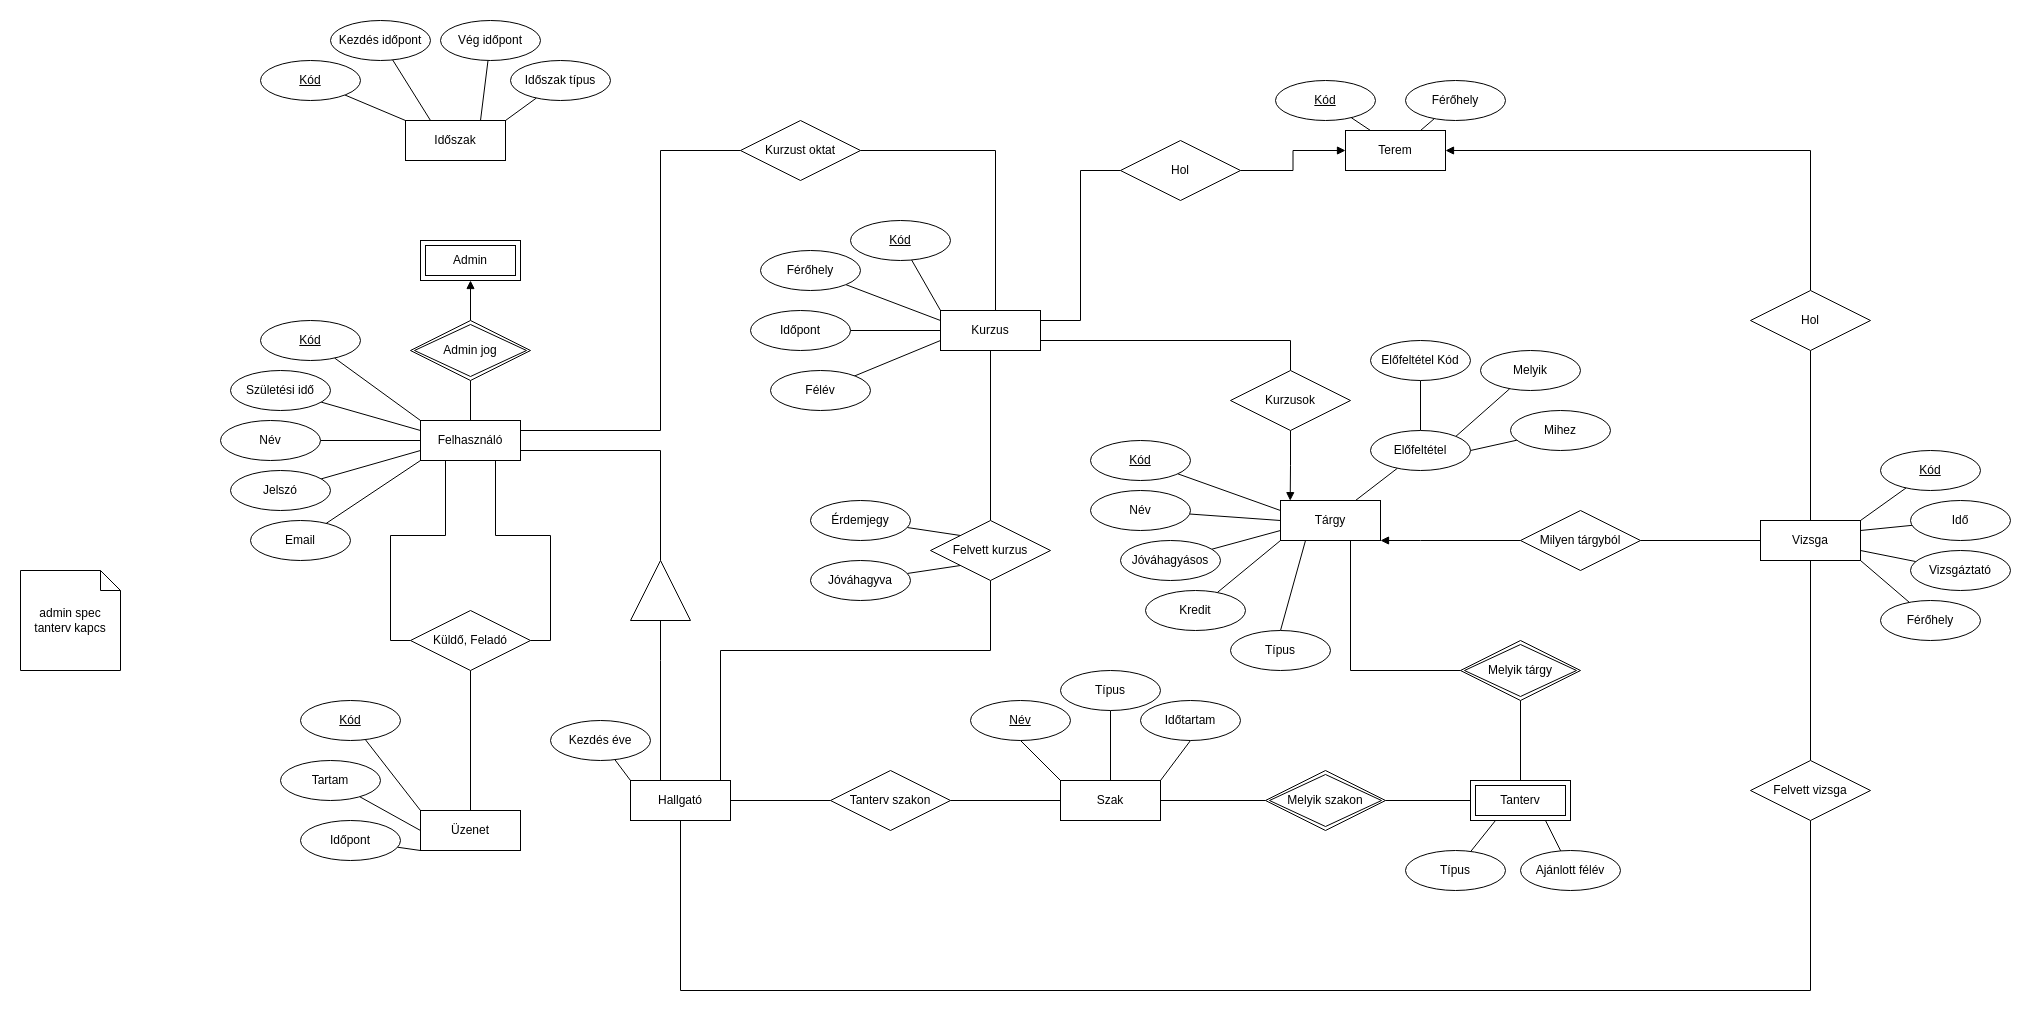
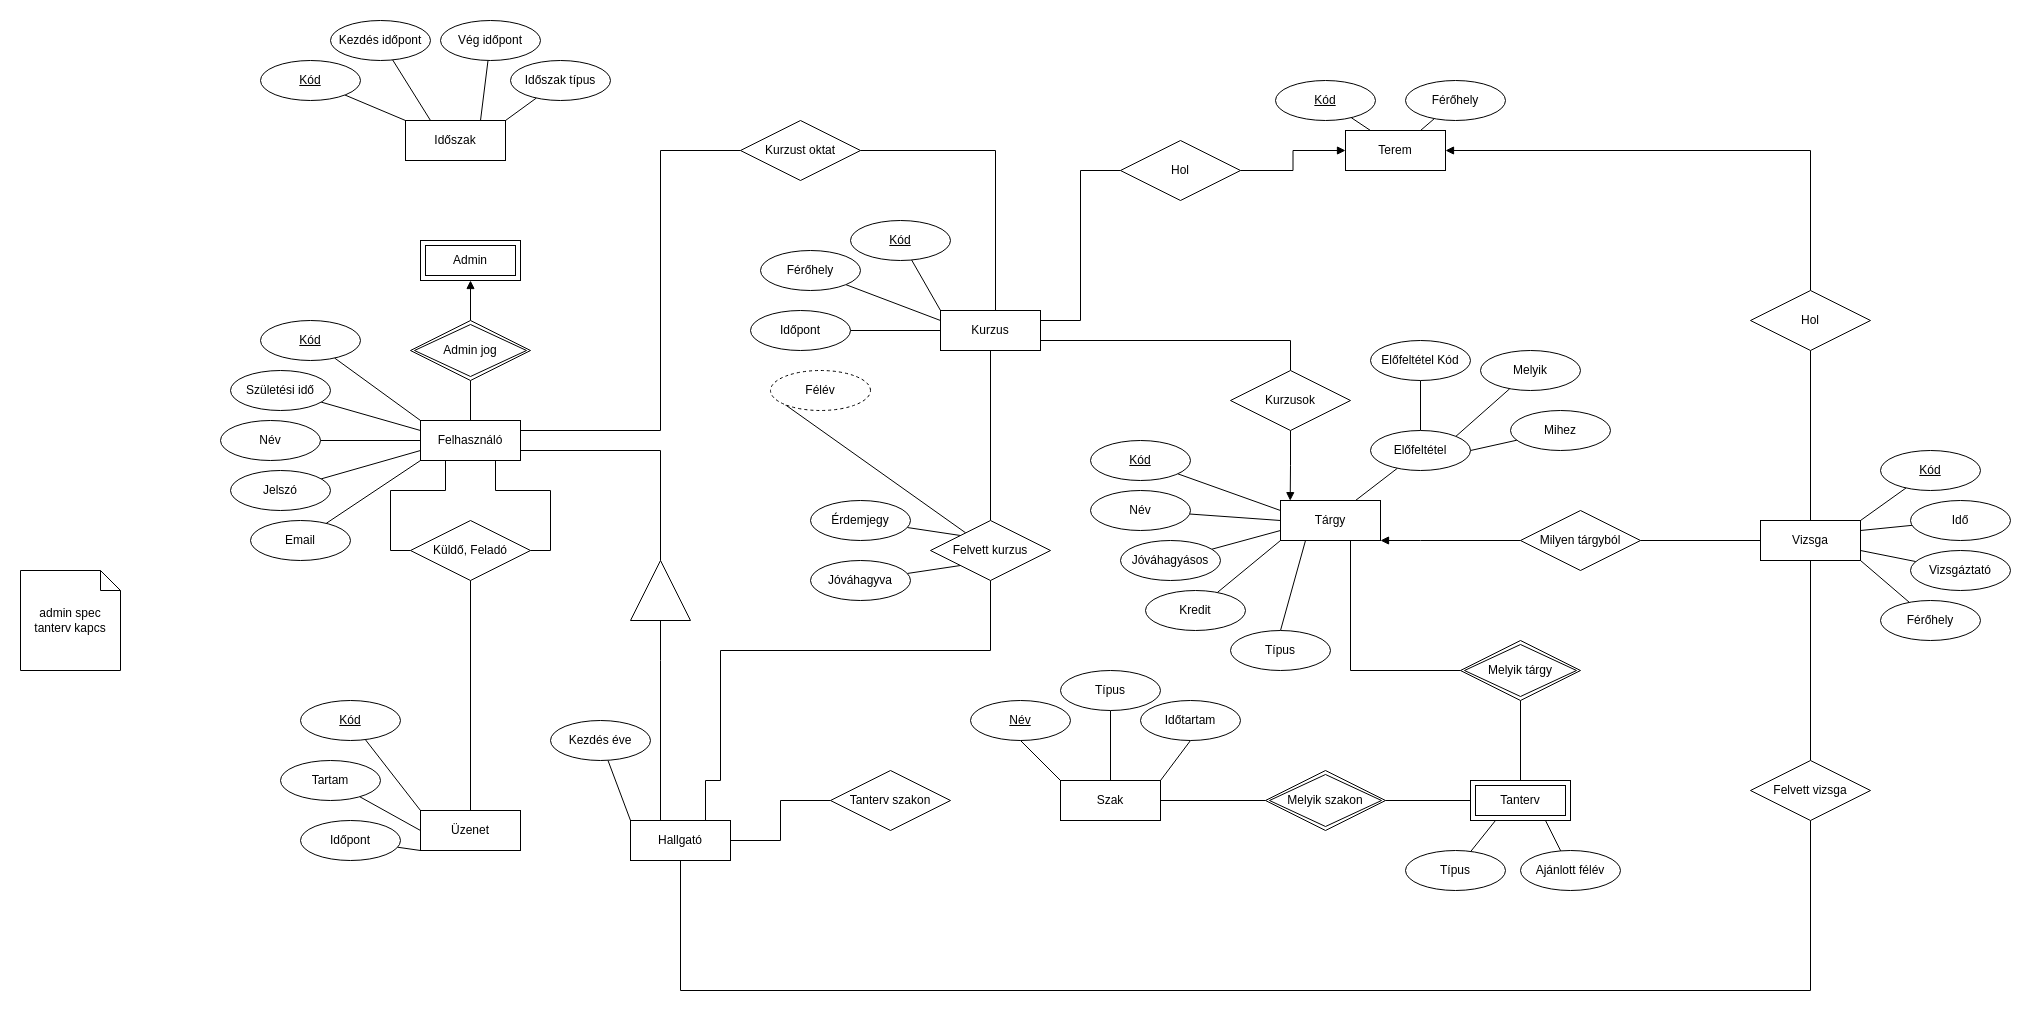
edge "Kurzus" -- "Félév": now "Felvett kurzus" -- "Félév"
node "Félév": style solid -> dashed
node "Küldő, Feladó": moved (471, 641) -> (471, 551)
node "Hallgató": moved (681, 801) -> (681, 841)
edge "Tanterv szakon" -- "Szak": removed
